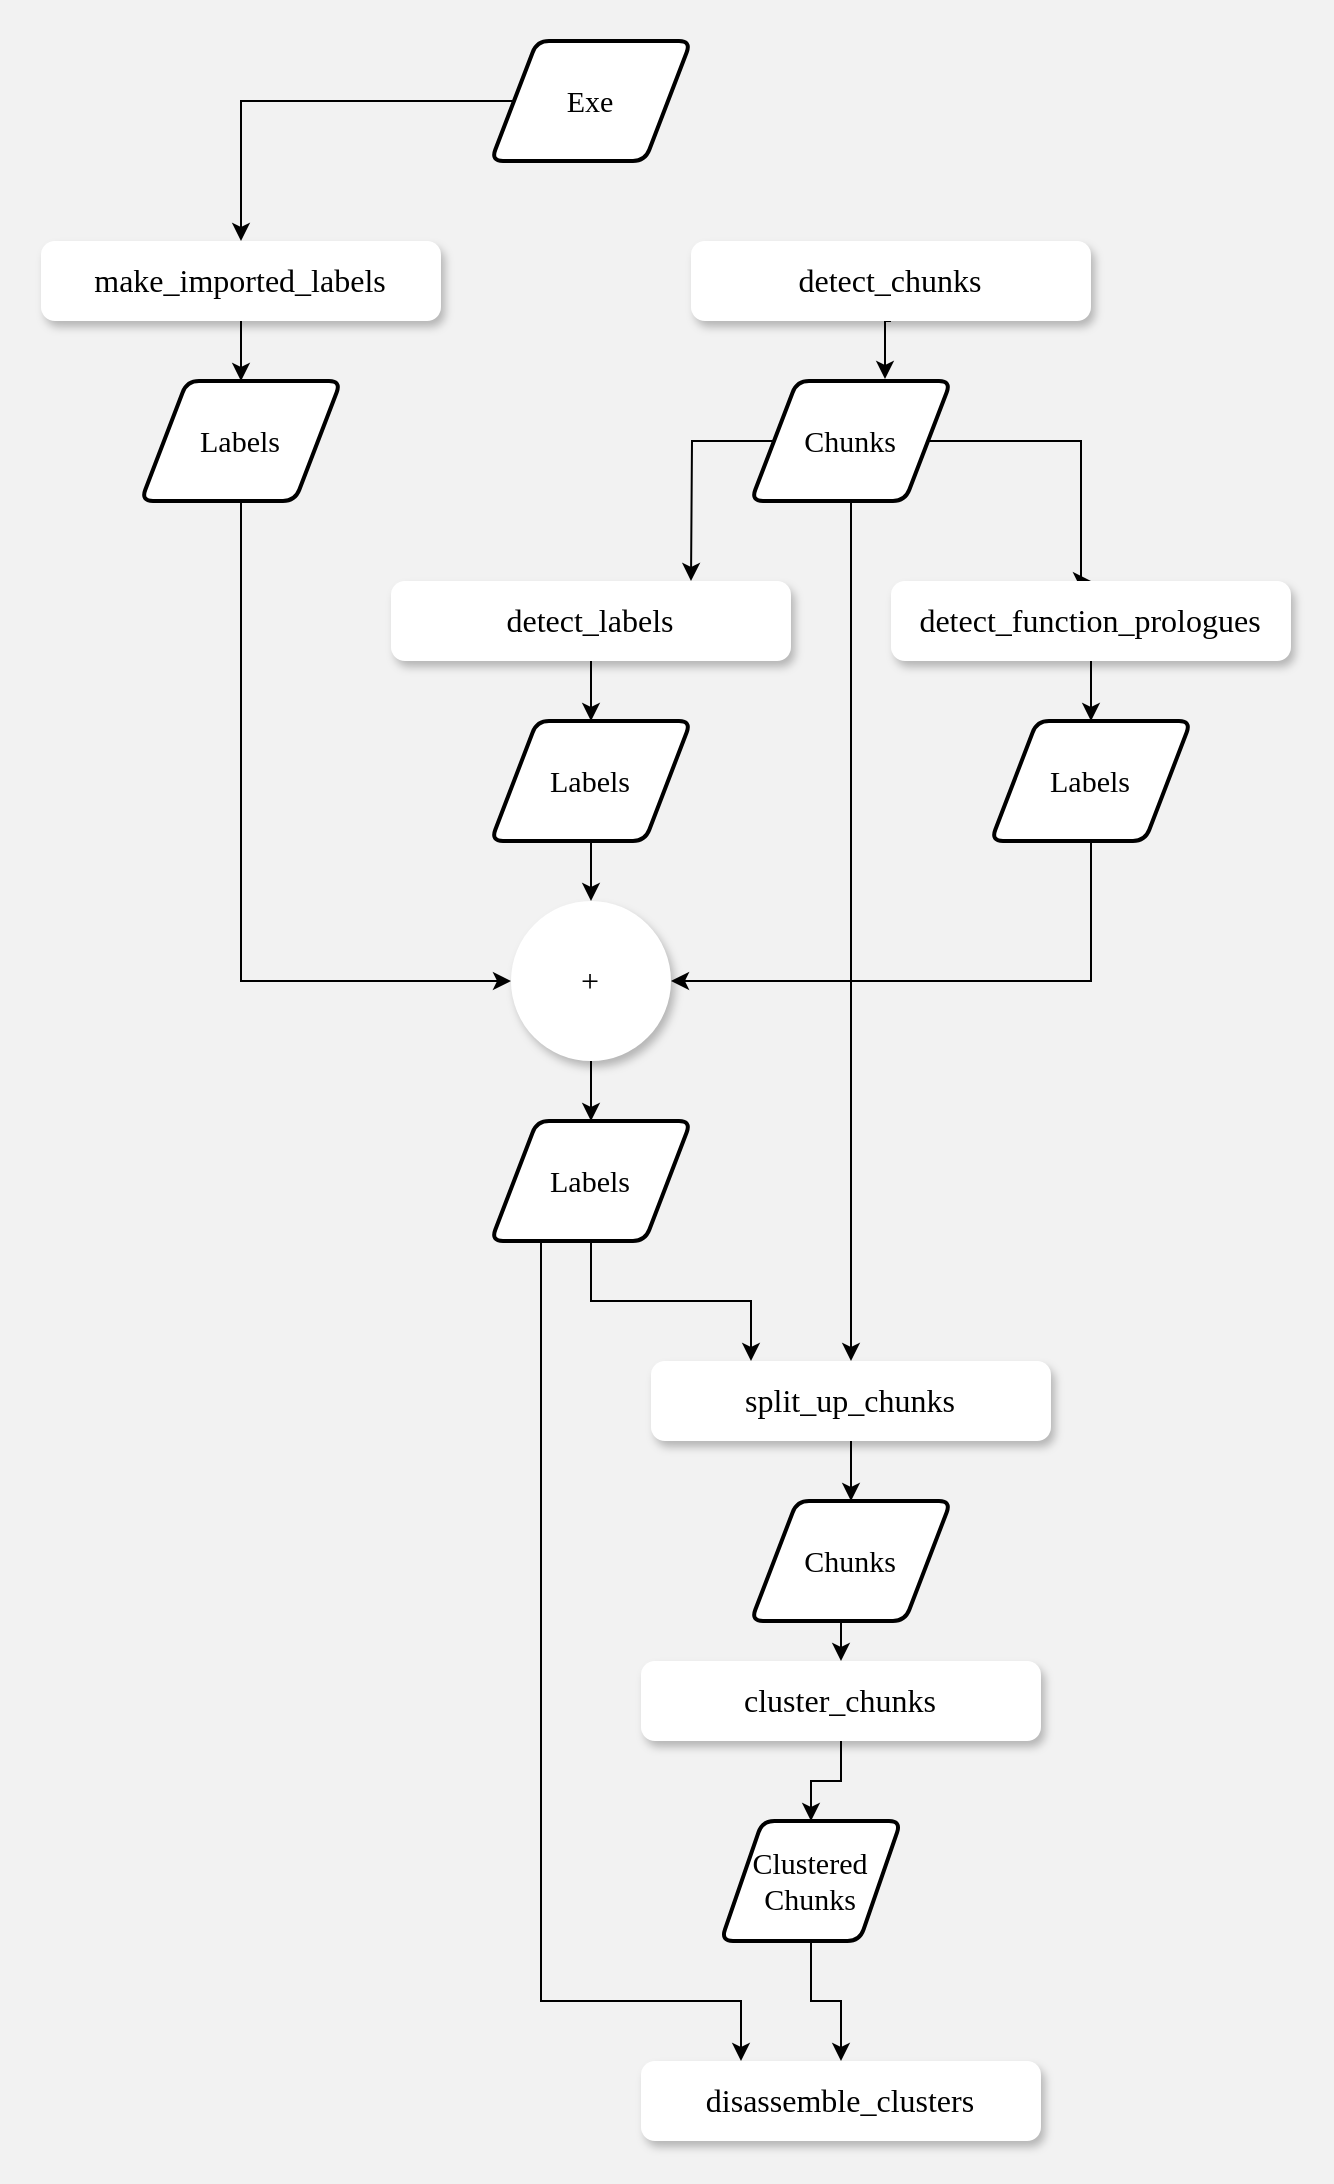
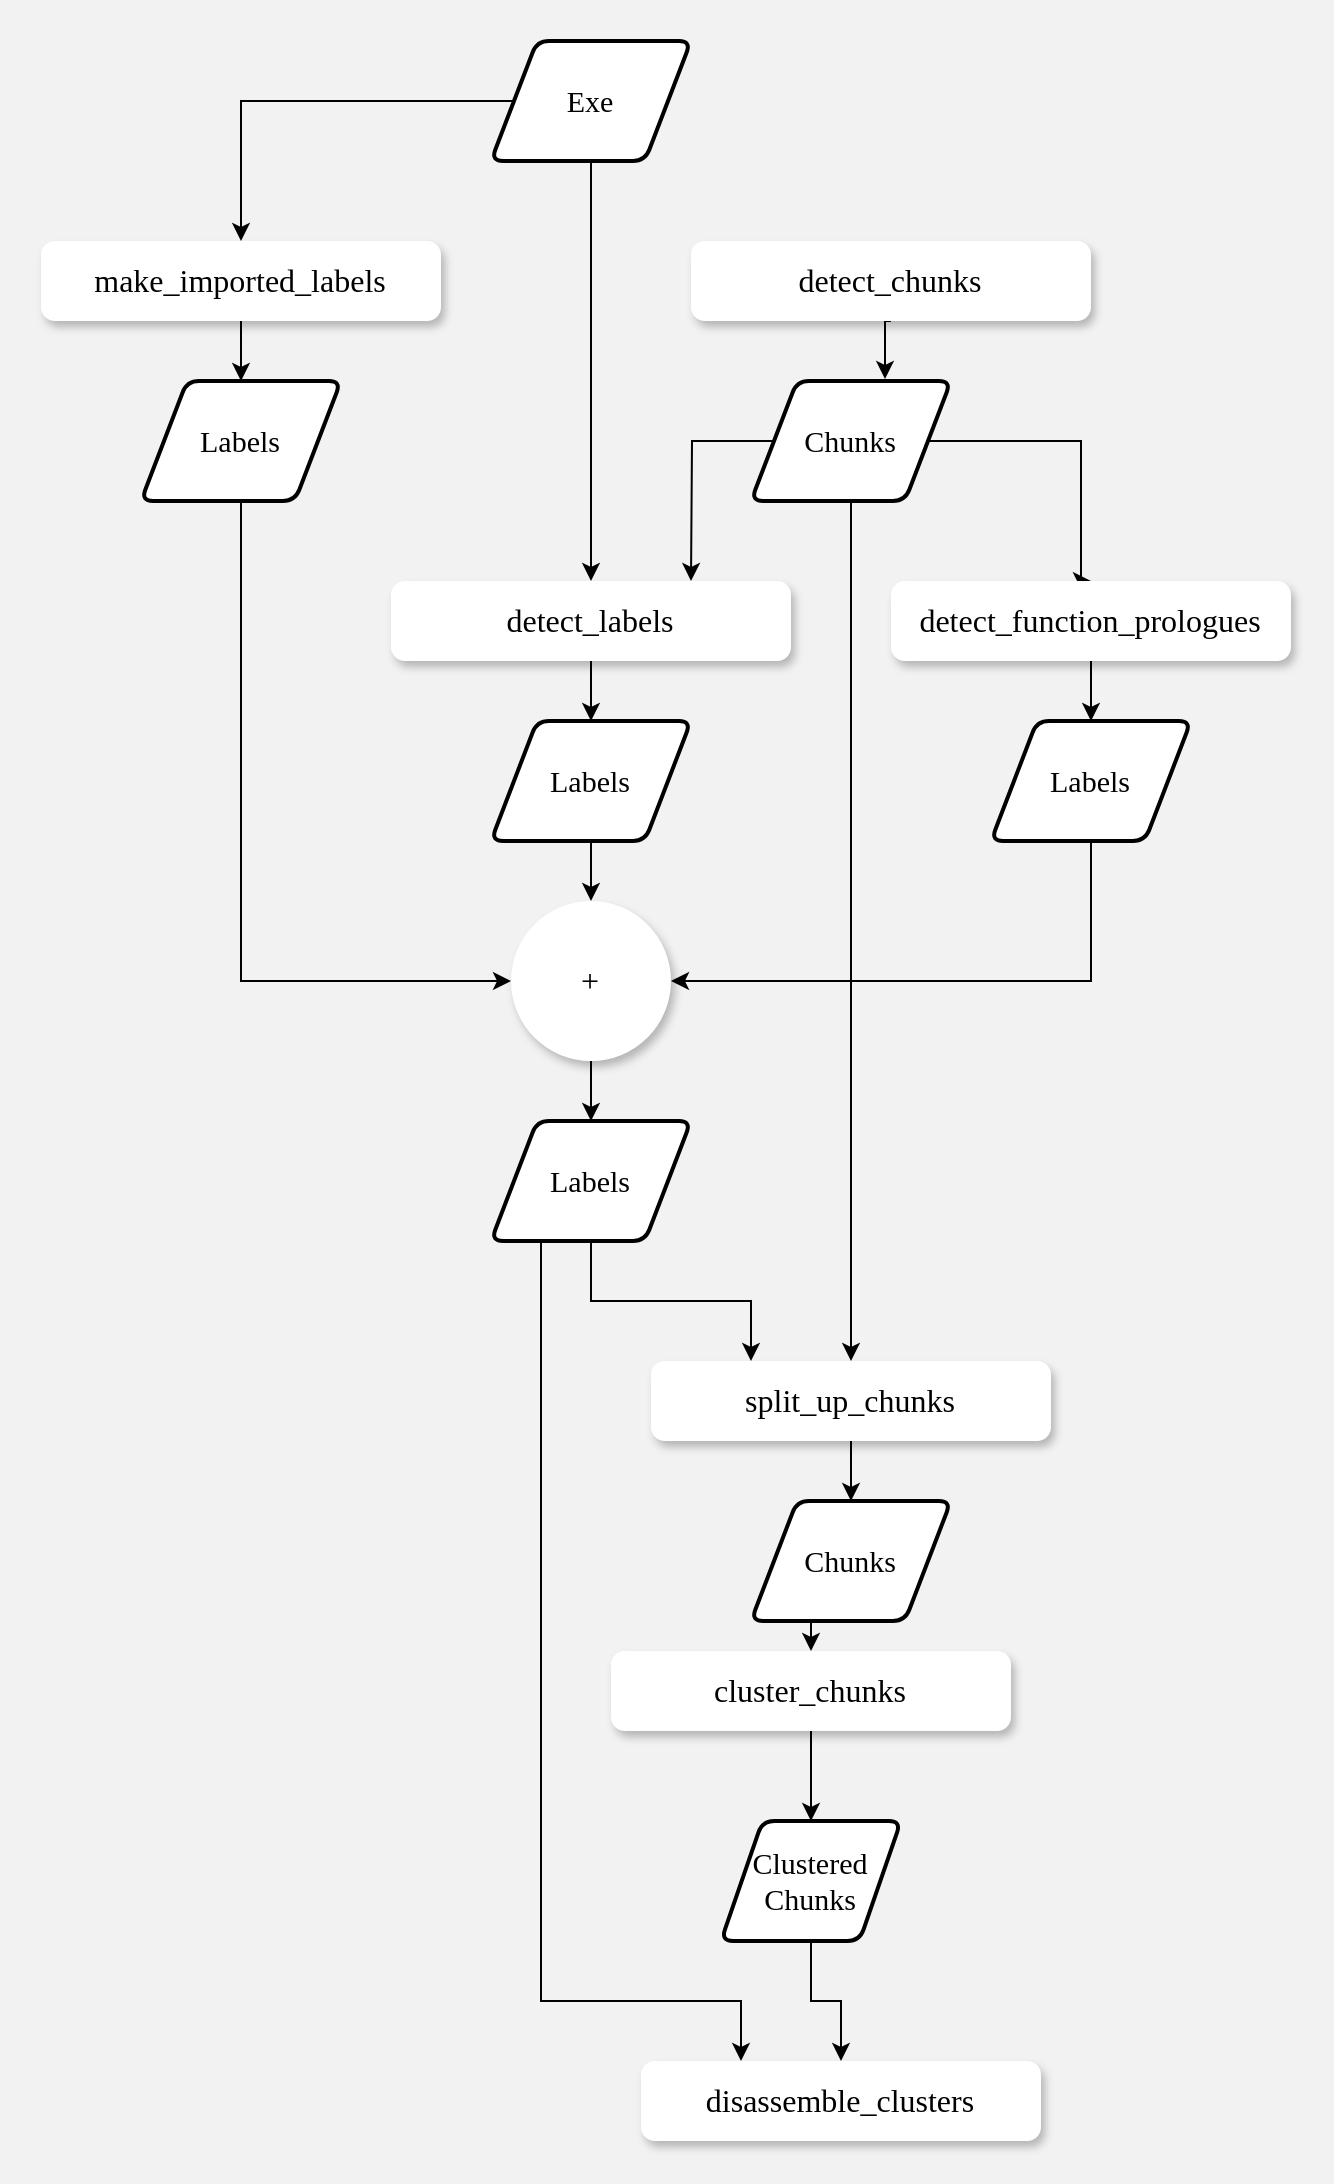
edge "Exe" -> "detect_labels": added
node "cluster_chunks": moved (841, 1701) -> (811, 1691)
